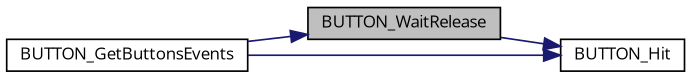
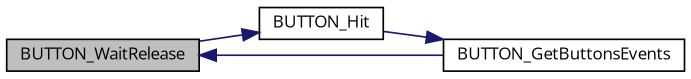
edge "BUTTON_GetButtonsEvents" -> "BUTTON_Hit": reversed
